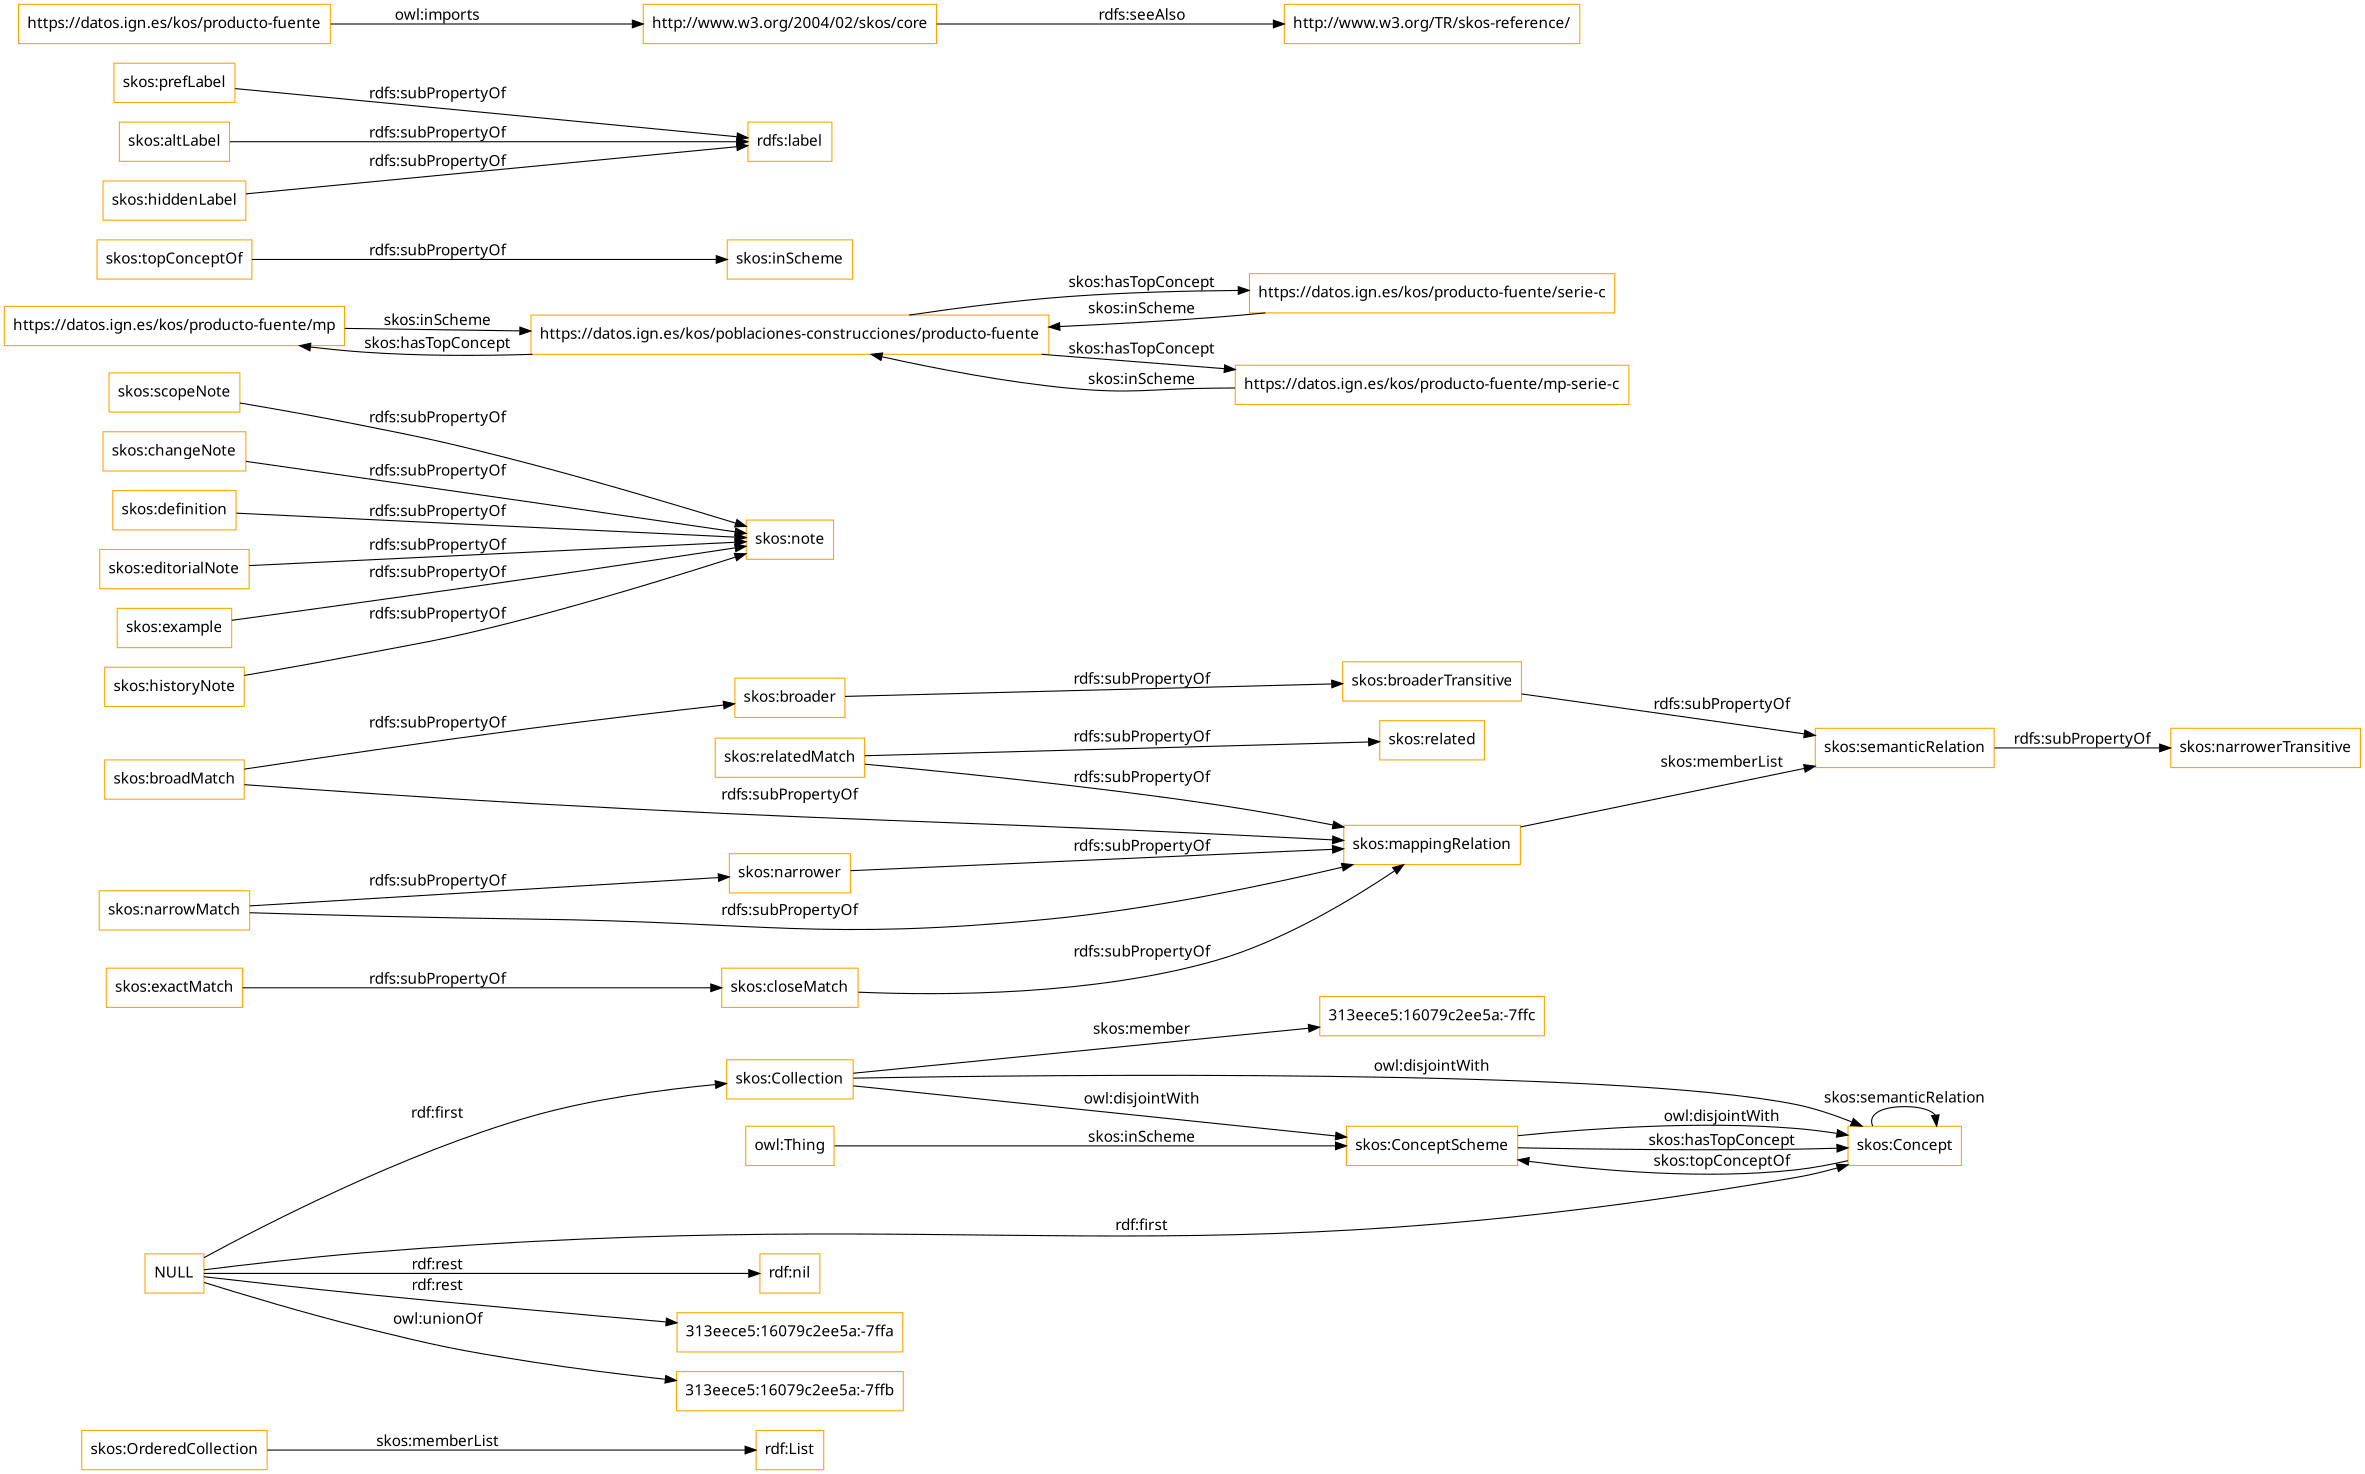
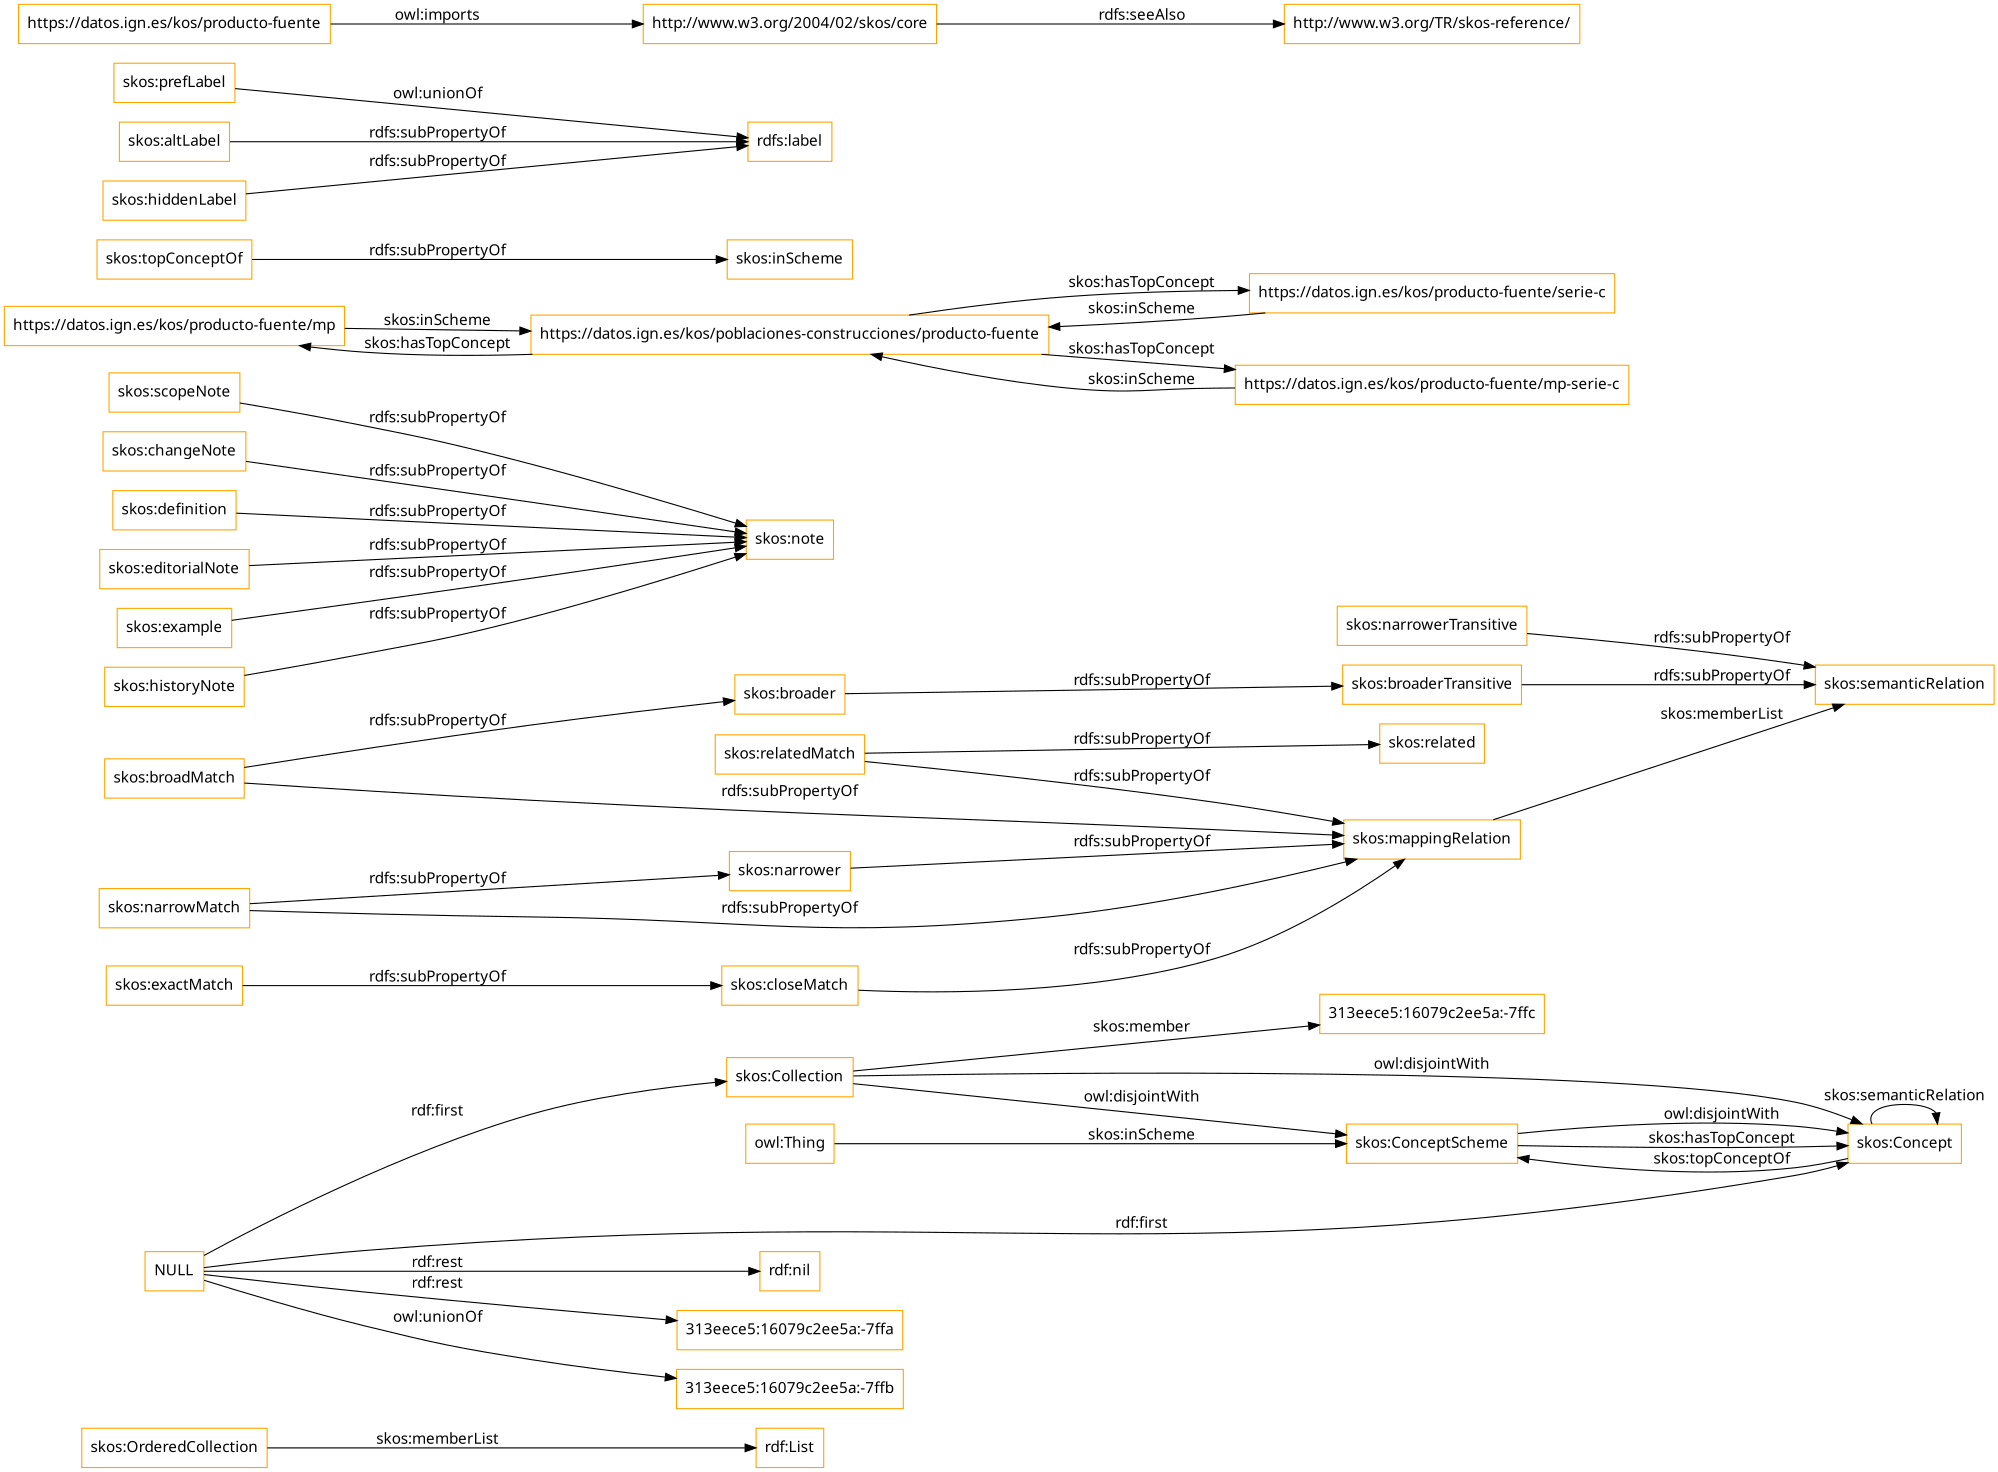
edge "skos:prefLabel" -> "rdfs:label": label "rdfs:subPropertyOf" -> "owl:unionOf"
edge "skos:semanticRelation" -> "skos:narrowerTransitive": reversed
